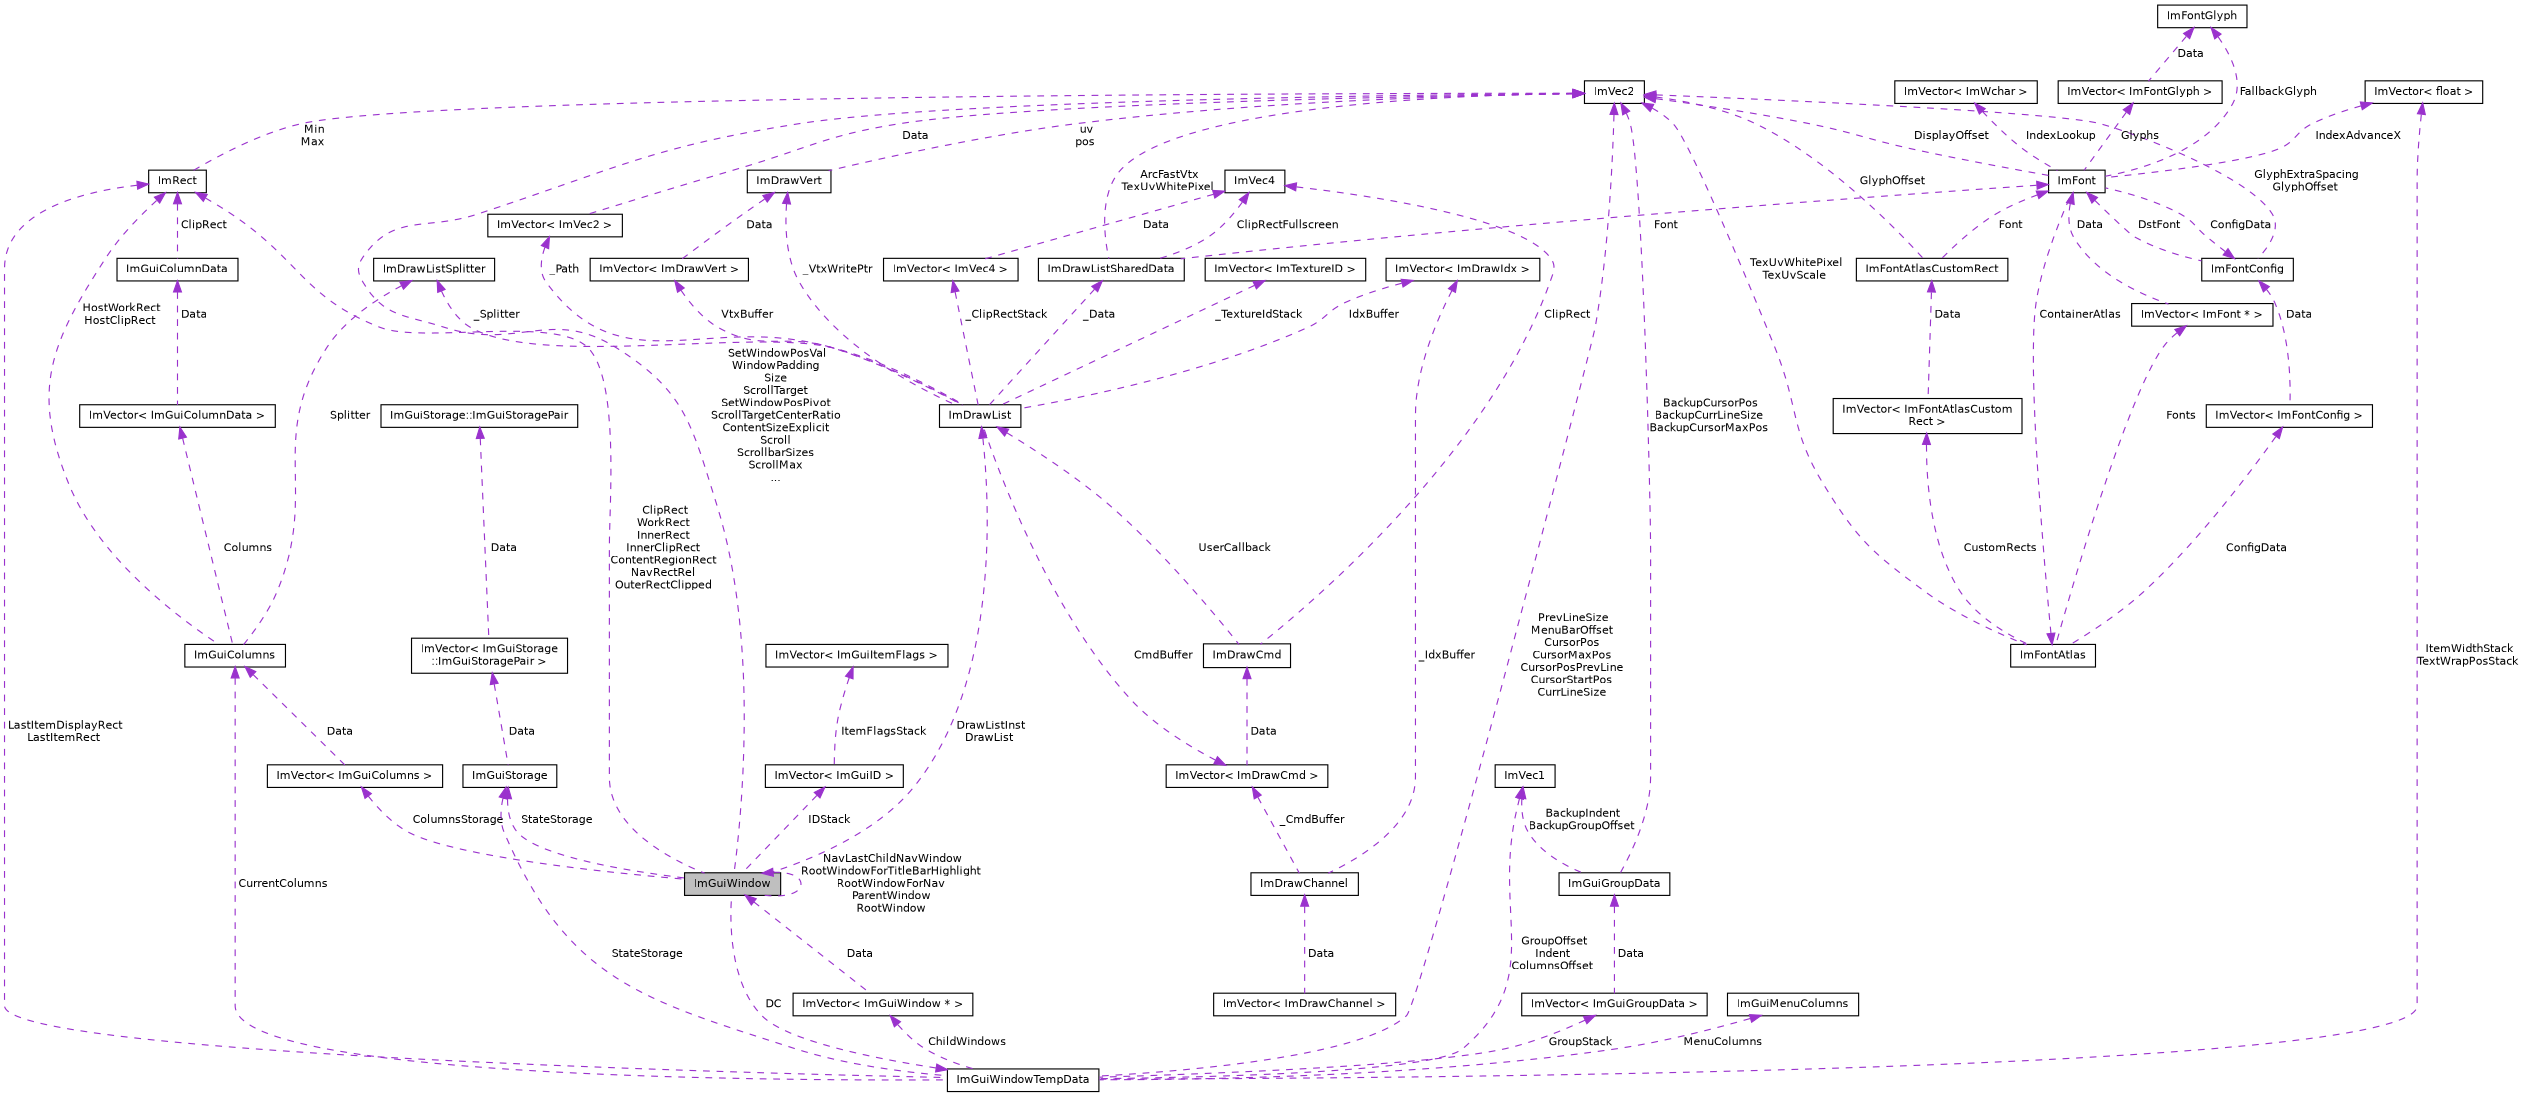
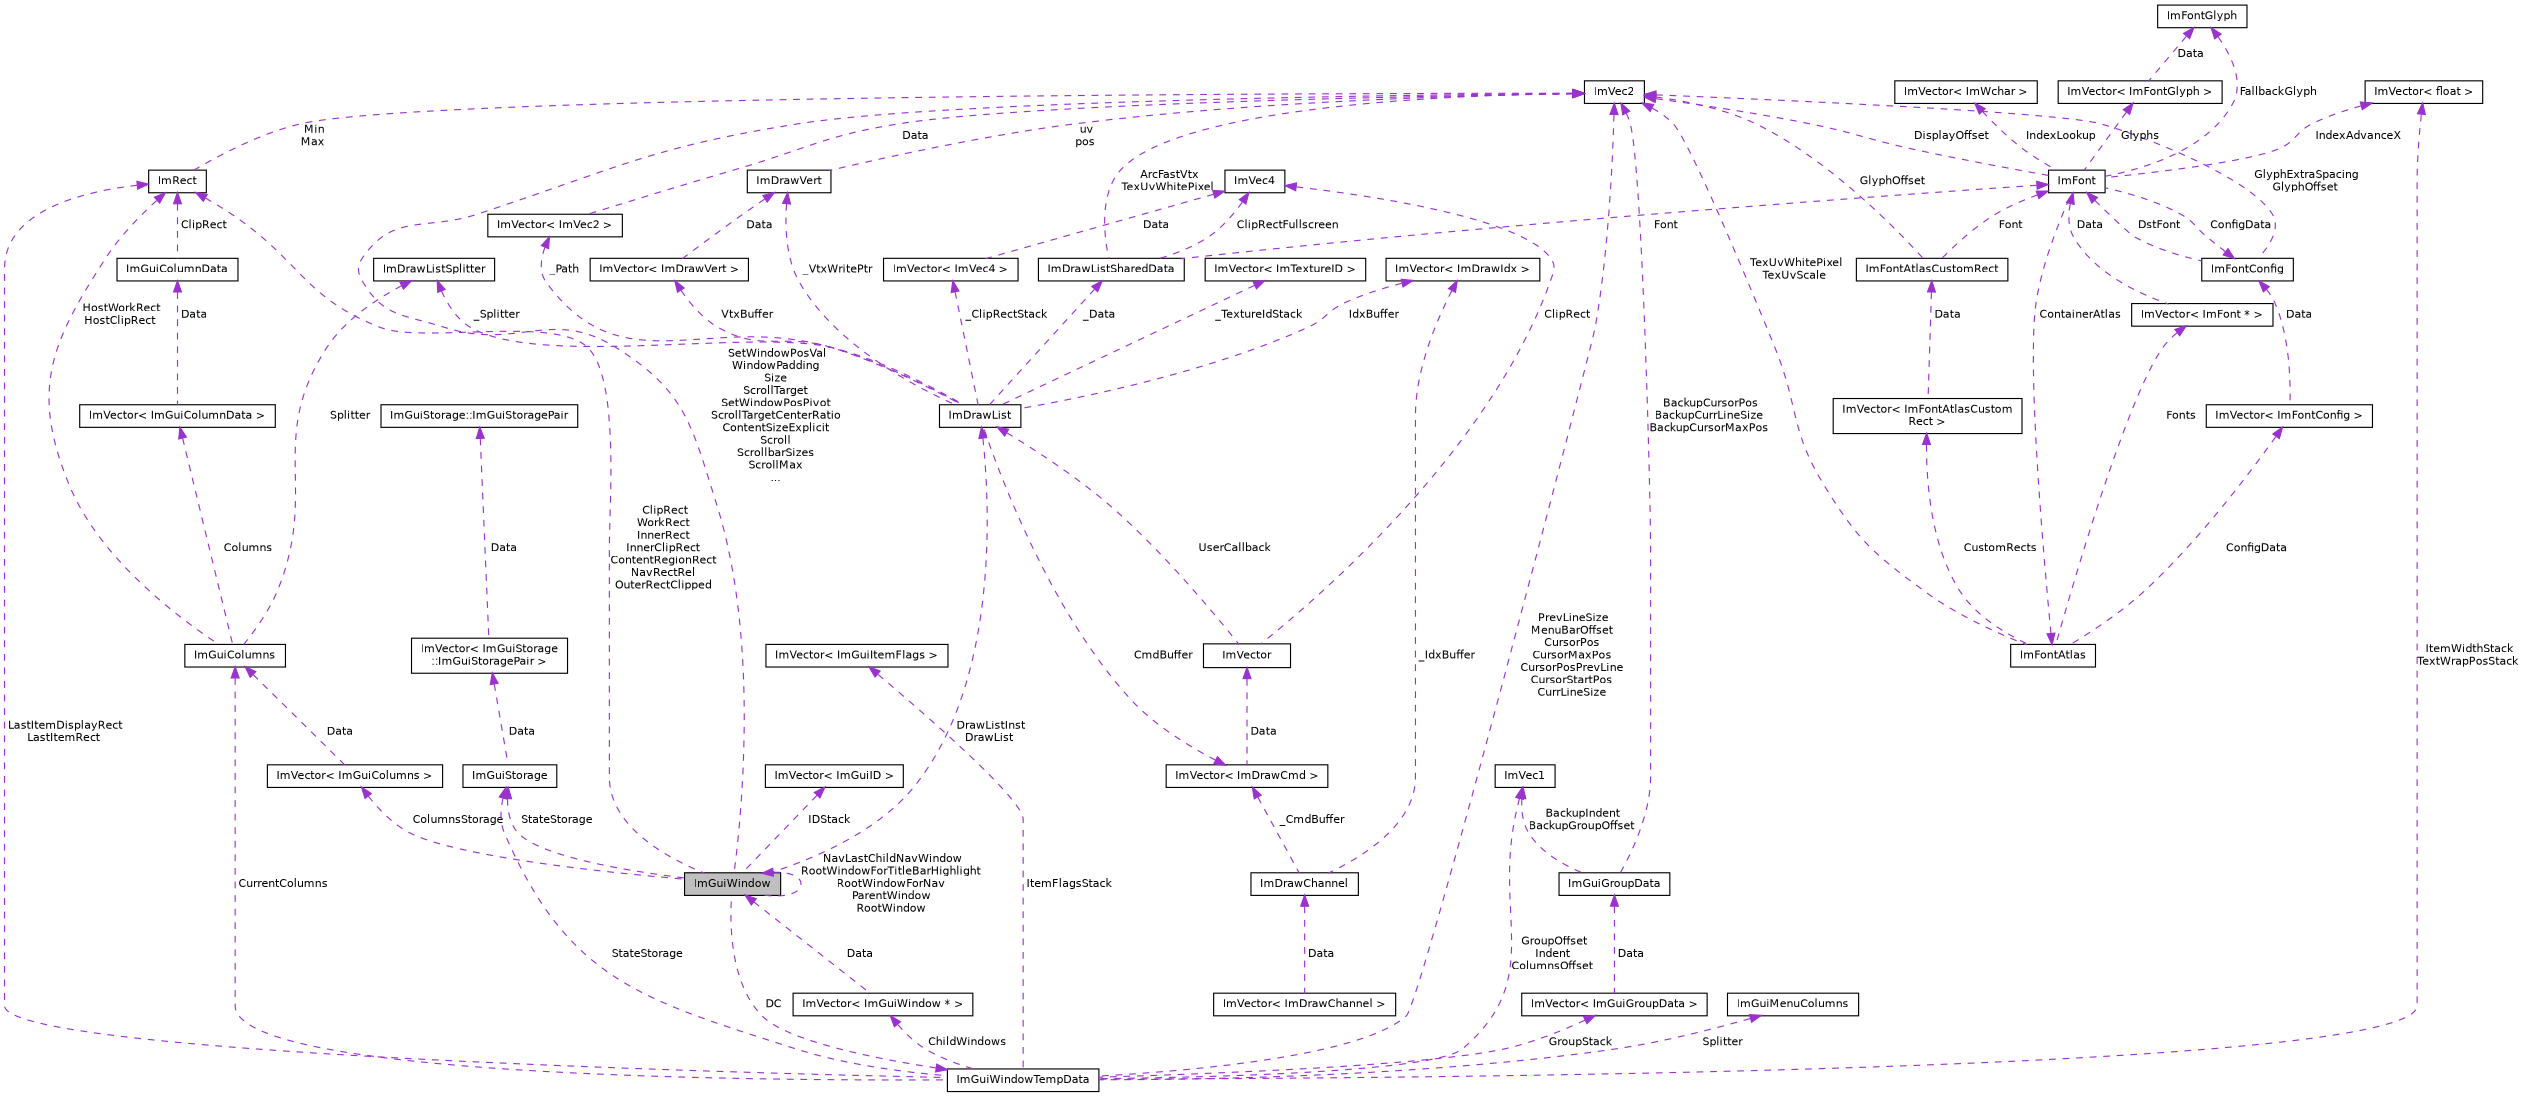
node "ImDrawCmd": label "ImDrawCmd" -> "ImVector"
edge "ImVector< ImGuiID >" -> "ImVector< ImGuiItemFlags >": now "ImGuiWindowTempData" -> "ImVector< ImGuiItemFlags >"
edge "ImGuiWindowTempData" -> "ImGuiMenuColumns": label " MenuColumns" -> " Splitter"
